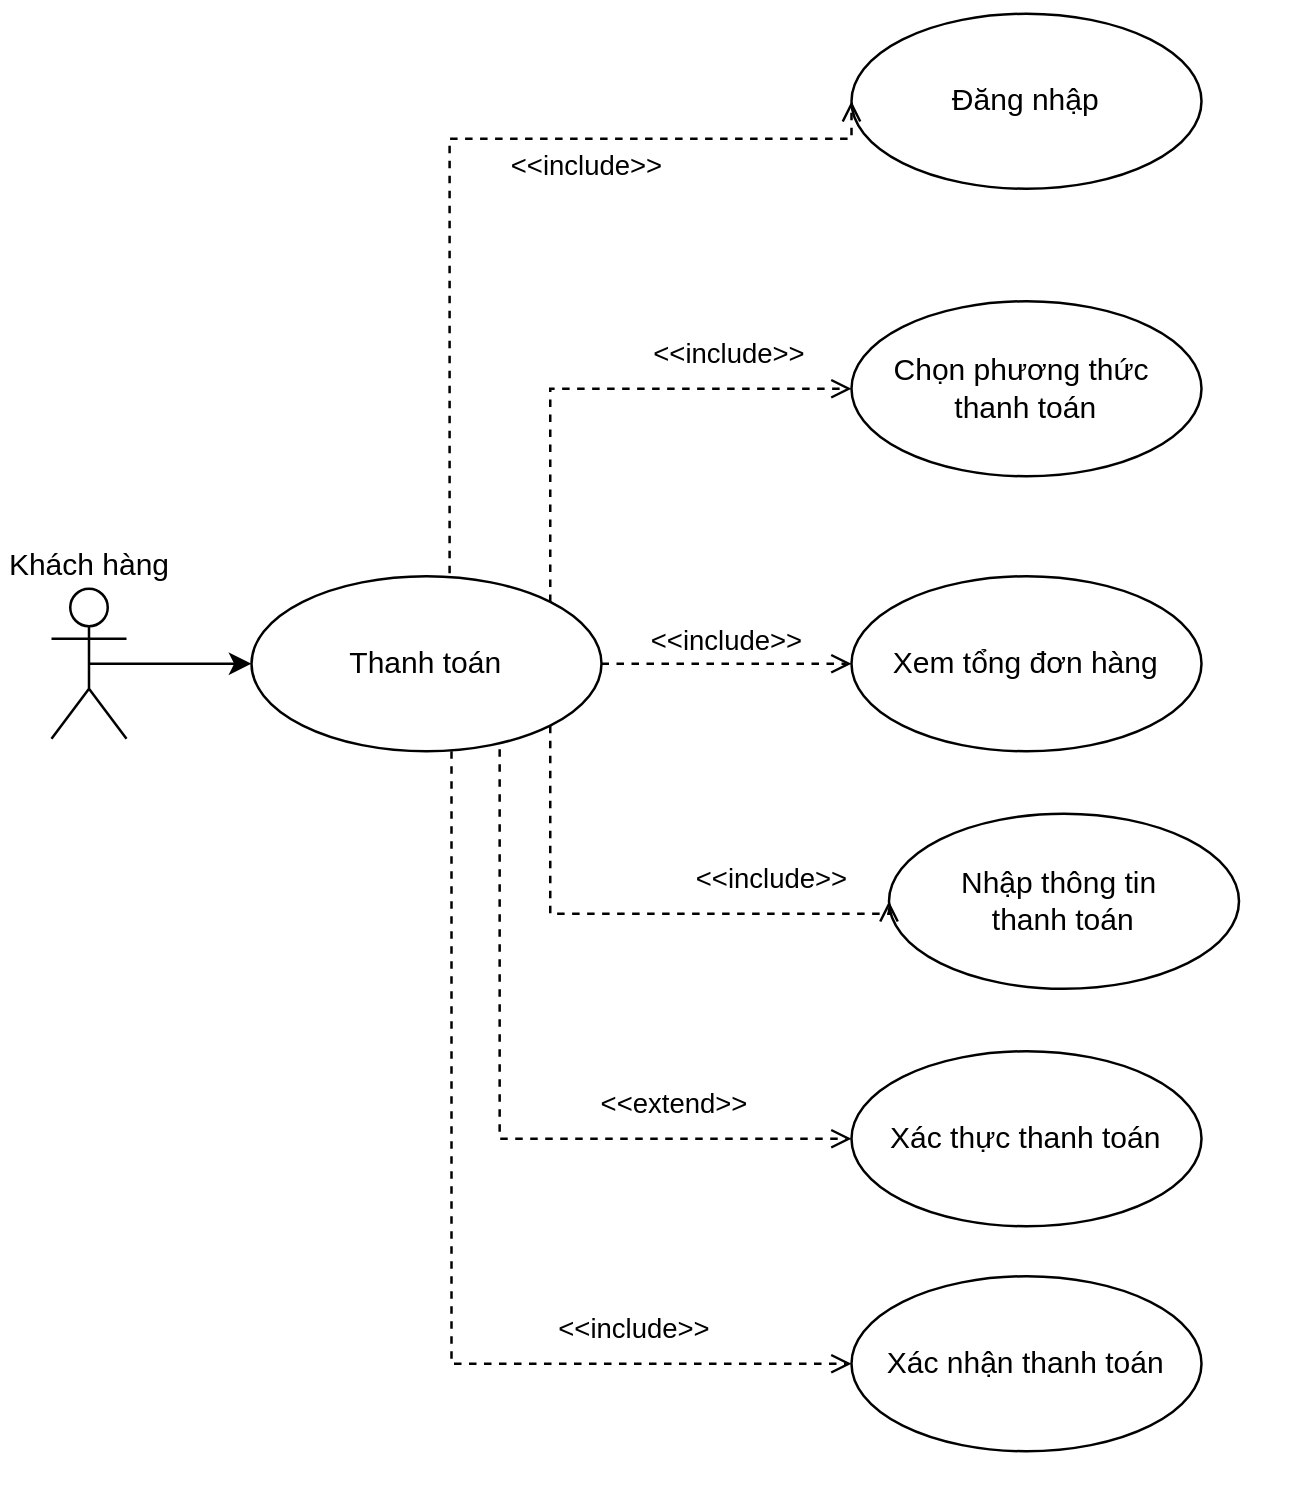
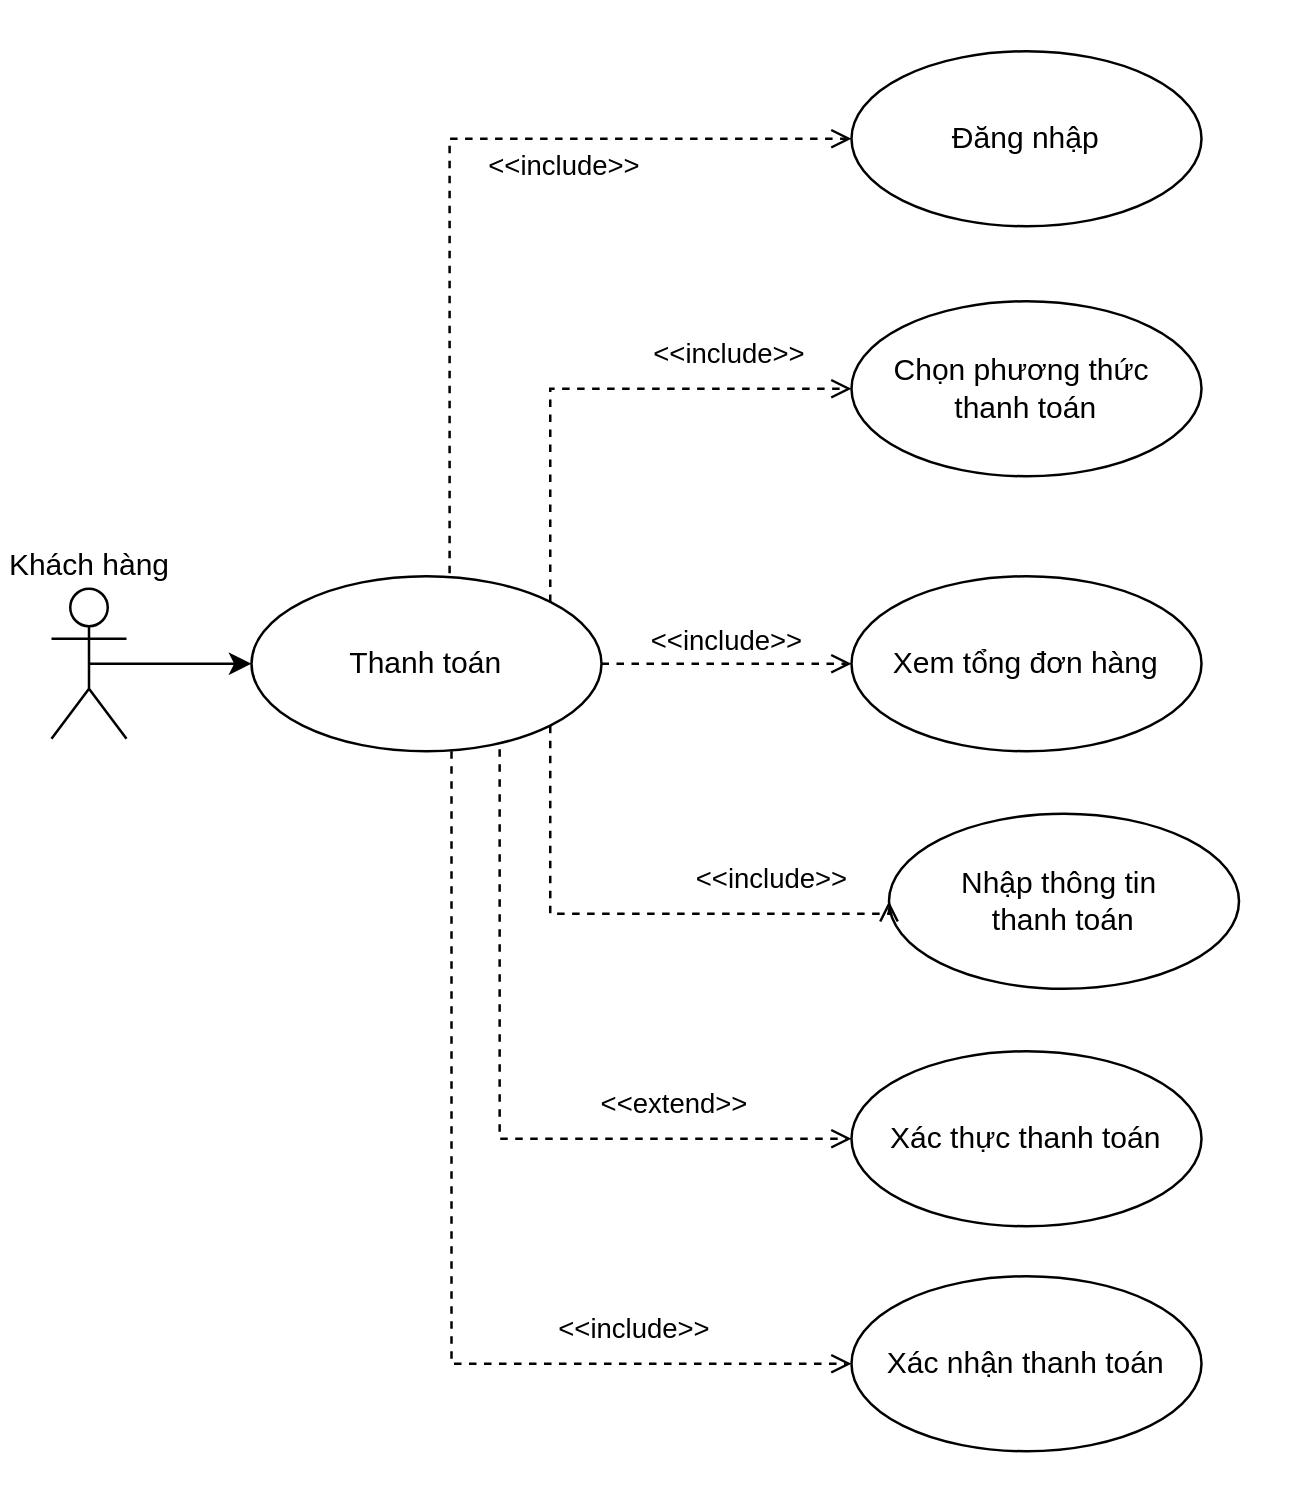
node "Đăng nhập": moved (1026, 101) -> (1026, 139)
